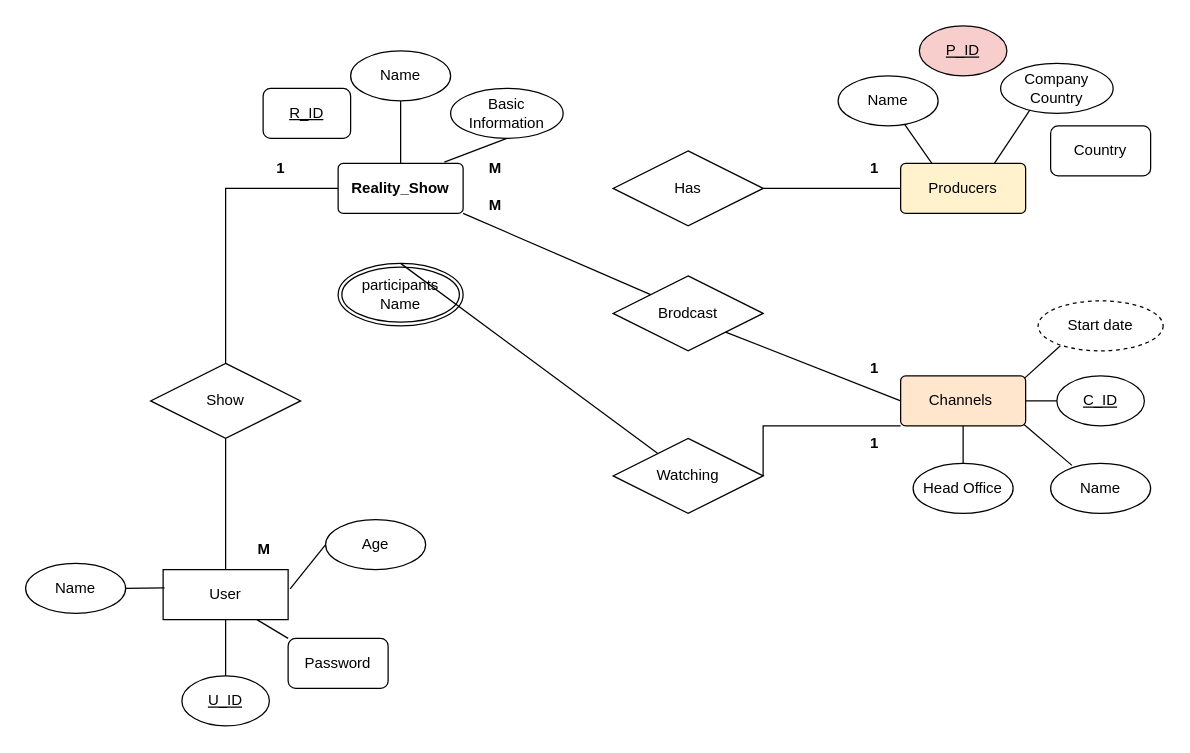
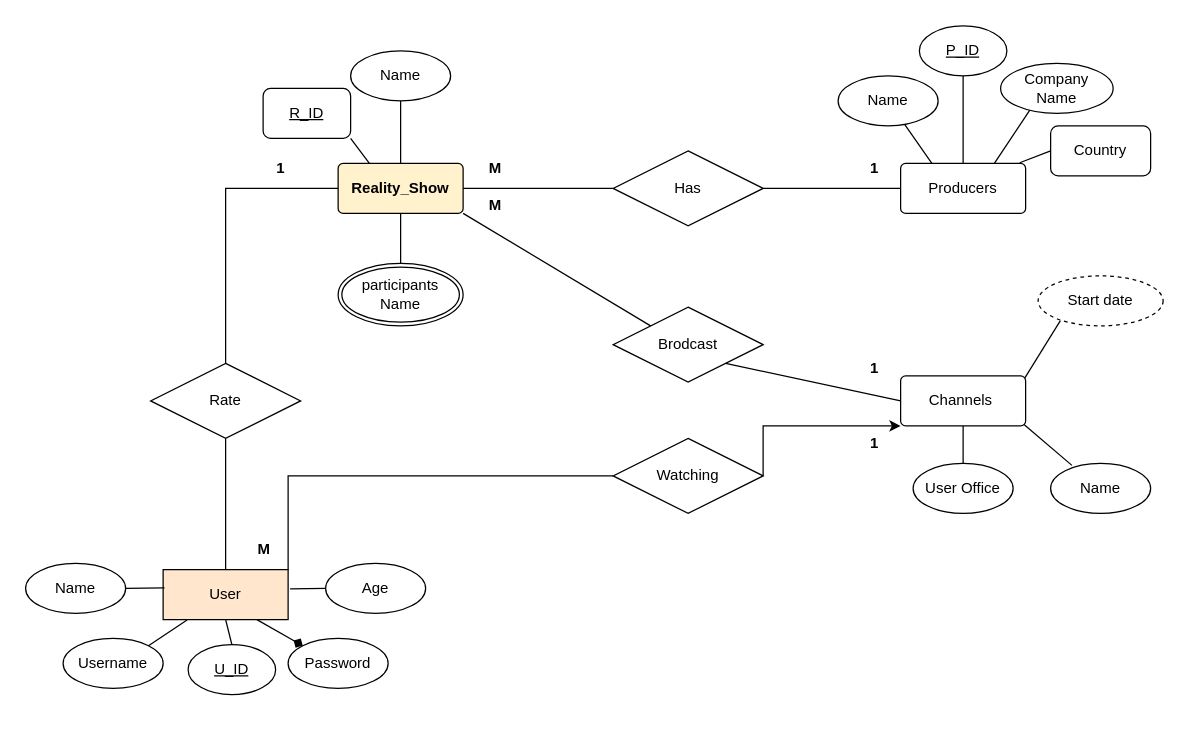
node "P_ID": fillcolor #f8cecc -> #ffffff
node "Company Country": label "Company Country" -> "Company Name"
node "Basic Information": removed
edge "P_ID" -- "Producers": added
edge "R_ID" -- "Reality_Show": added
edge "Basic Information" -- "Reality_Show": removed
edge "Country" -- "Producers": added
node "Reality_Show": fillcolor #ffffff -> #fff2cc
edge "Reality_Show" -- "Has": added
node "Producers": fillcolor #fff2cc -> #ffffff
node "Brodcast": moved (688, 313) -> (688, 344)
node "Start date": moved (1101, 326) -> (1101, 301)
edge "participants Name" -- "Watching": now "participants Name" -- "Reality_Show"
node "Show": label "Show" -> "Rate"
node "Channels": fillcolor #ffe6cc -> #ffffff
edge "Channels" -- "C_ID": removed
node "C_ID": removed
edge "Channels" -- "Watching": arrowhead none -> classic
edge "Watching" -- "User": added
node "Head Office": label "Head Office" -> "User Office"
node "Age": moved (376, 544) -> (376, 588)
node "User": fillcolor #ffffff -> #ffe6cc
edge "User" -- "Password": arrowhead none -> diamond
edge "User" -- "Username": added
node "Username": added
node "Password": shape rounded rectangle -> ellipse
node "U_ID": moved (226, 701) -> (232, 669)
